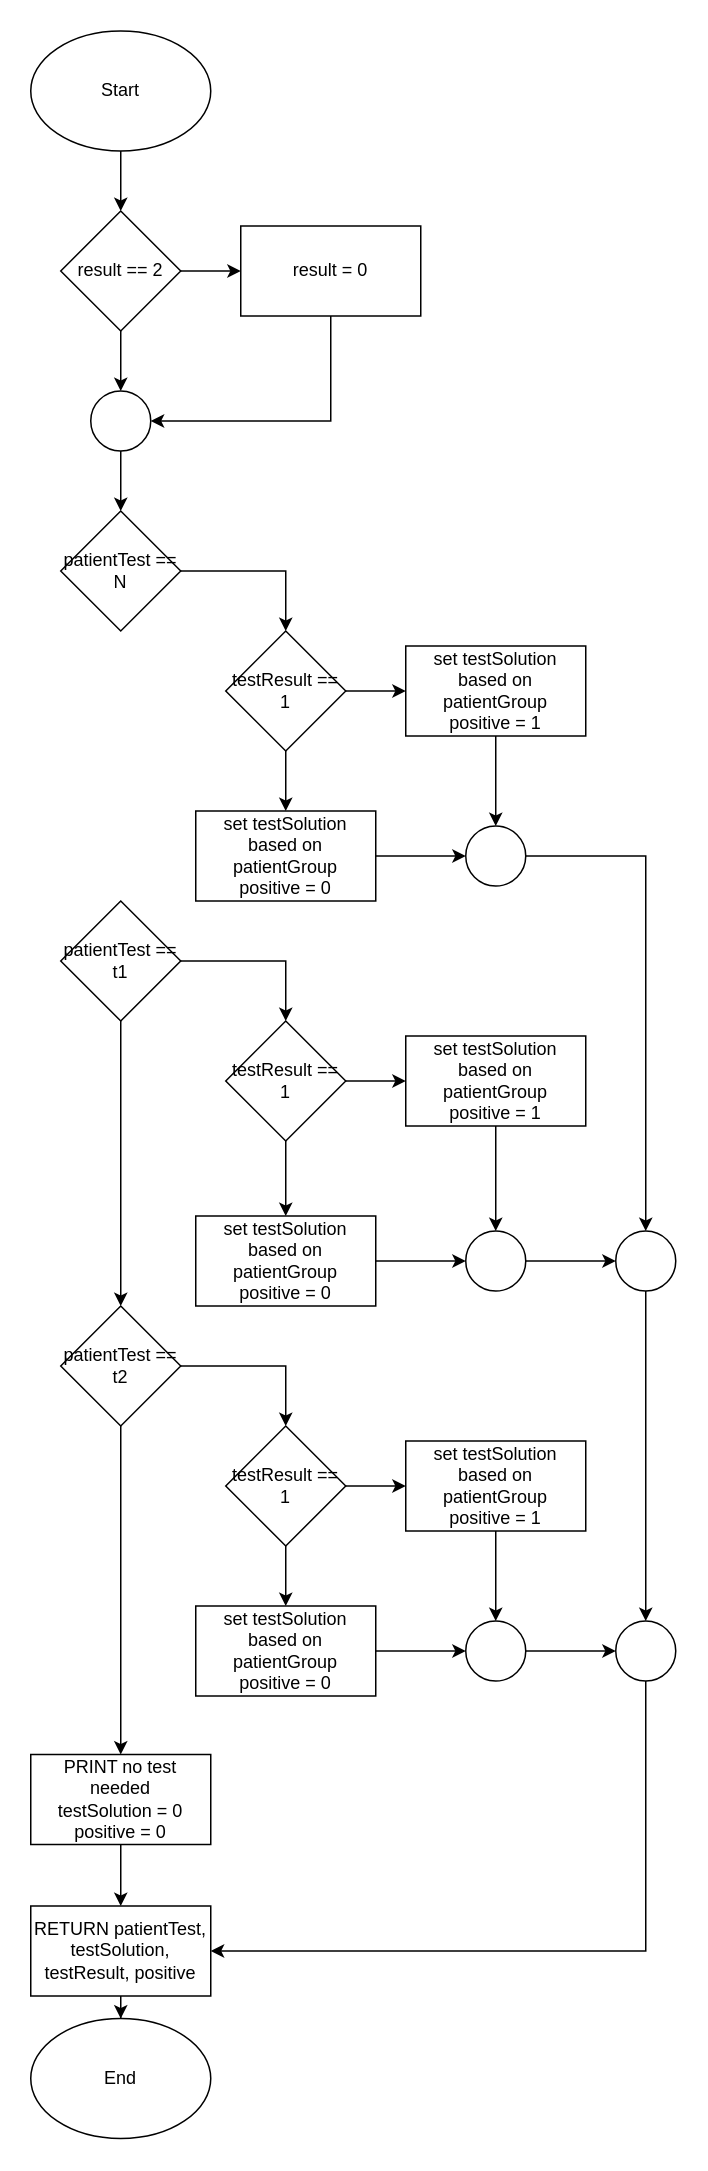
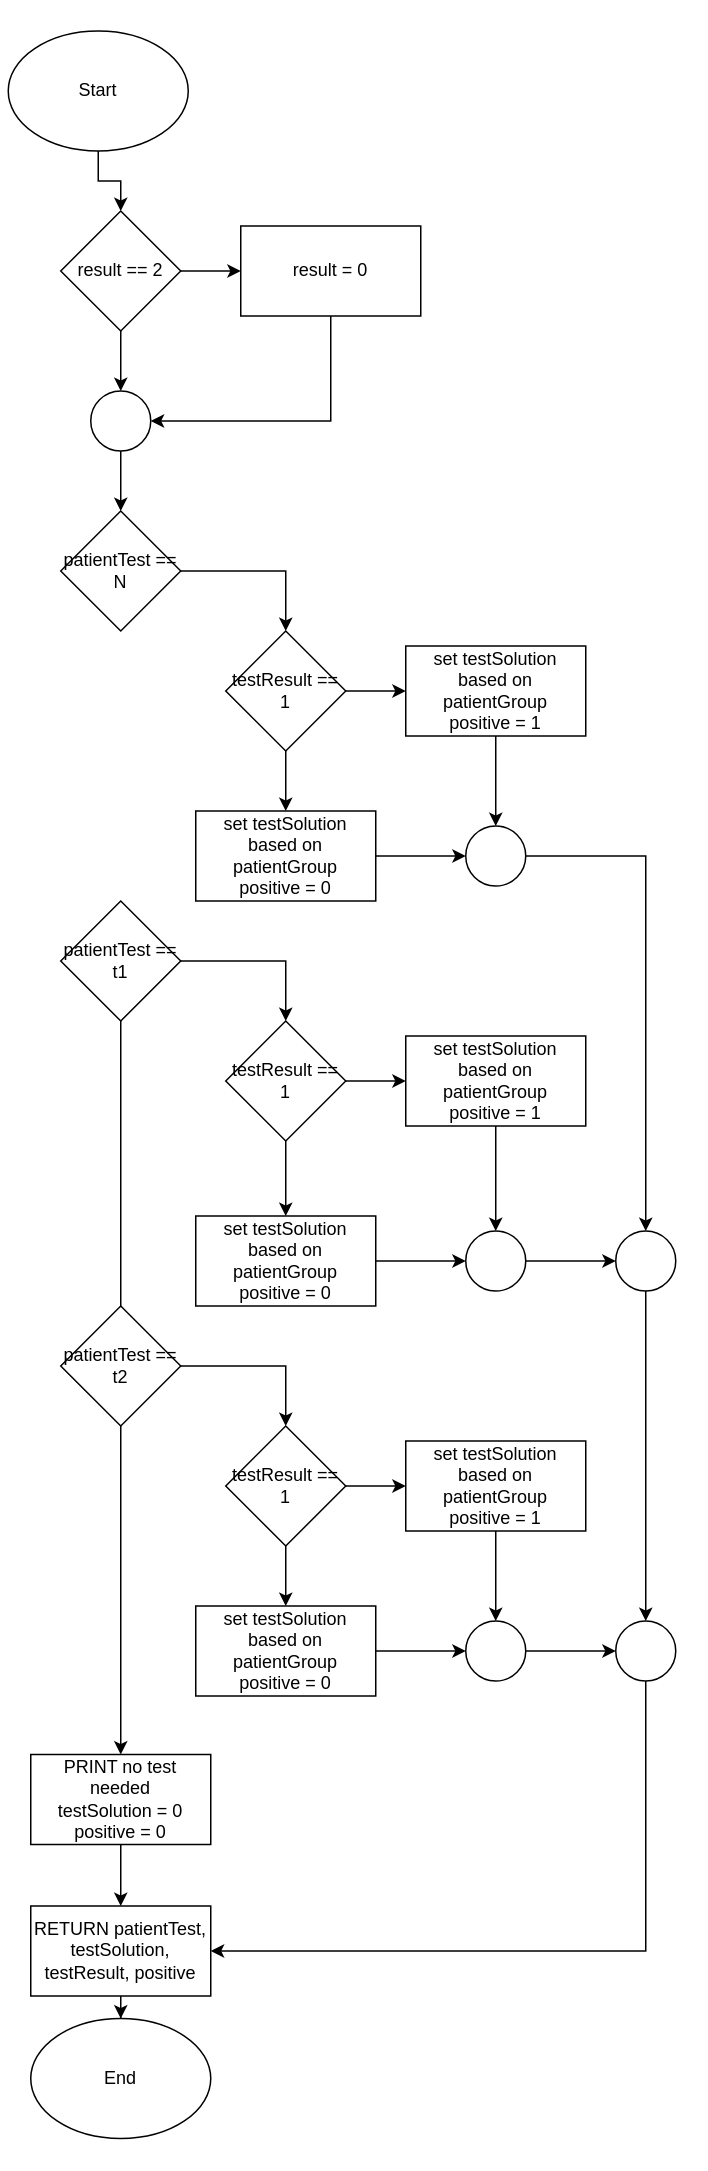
node "Start": moved (121, 91) -> (98, 91)
edge "patientTest == t1" -> "patientTest == t2": arrowhead classic -> none
